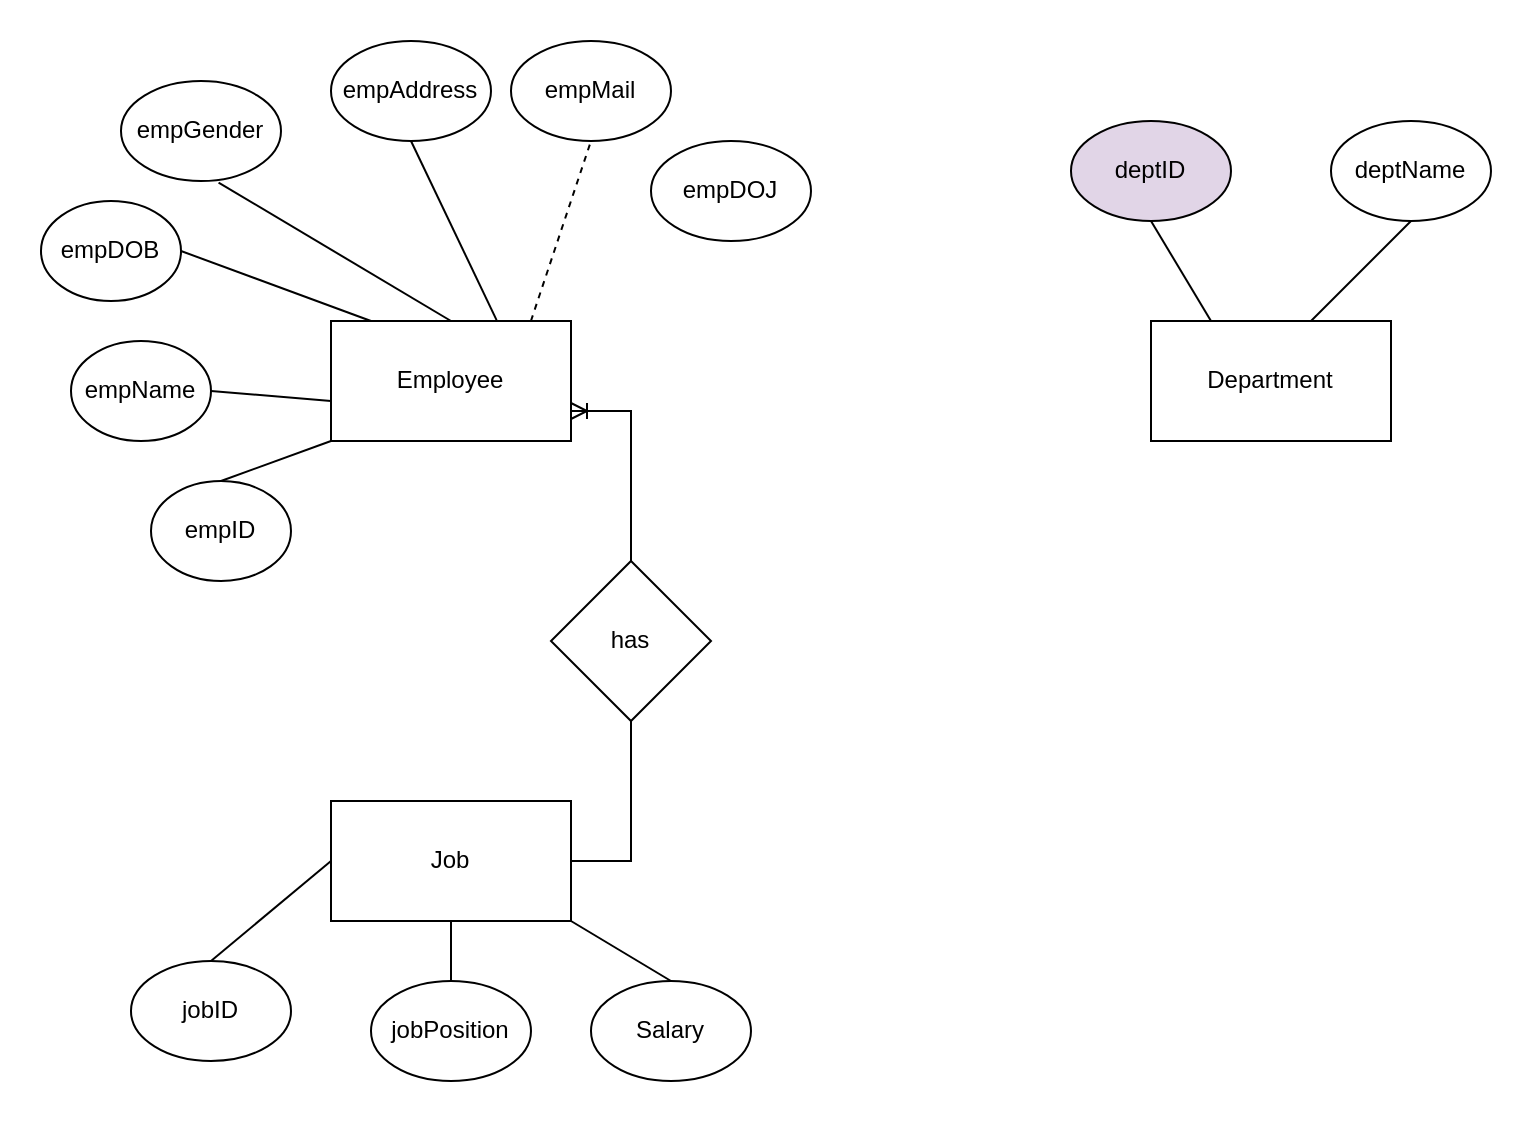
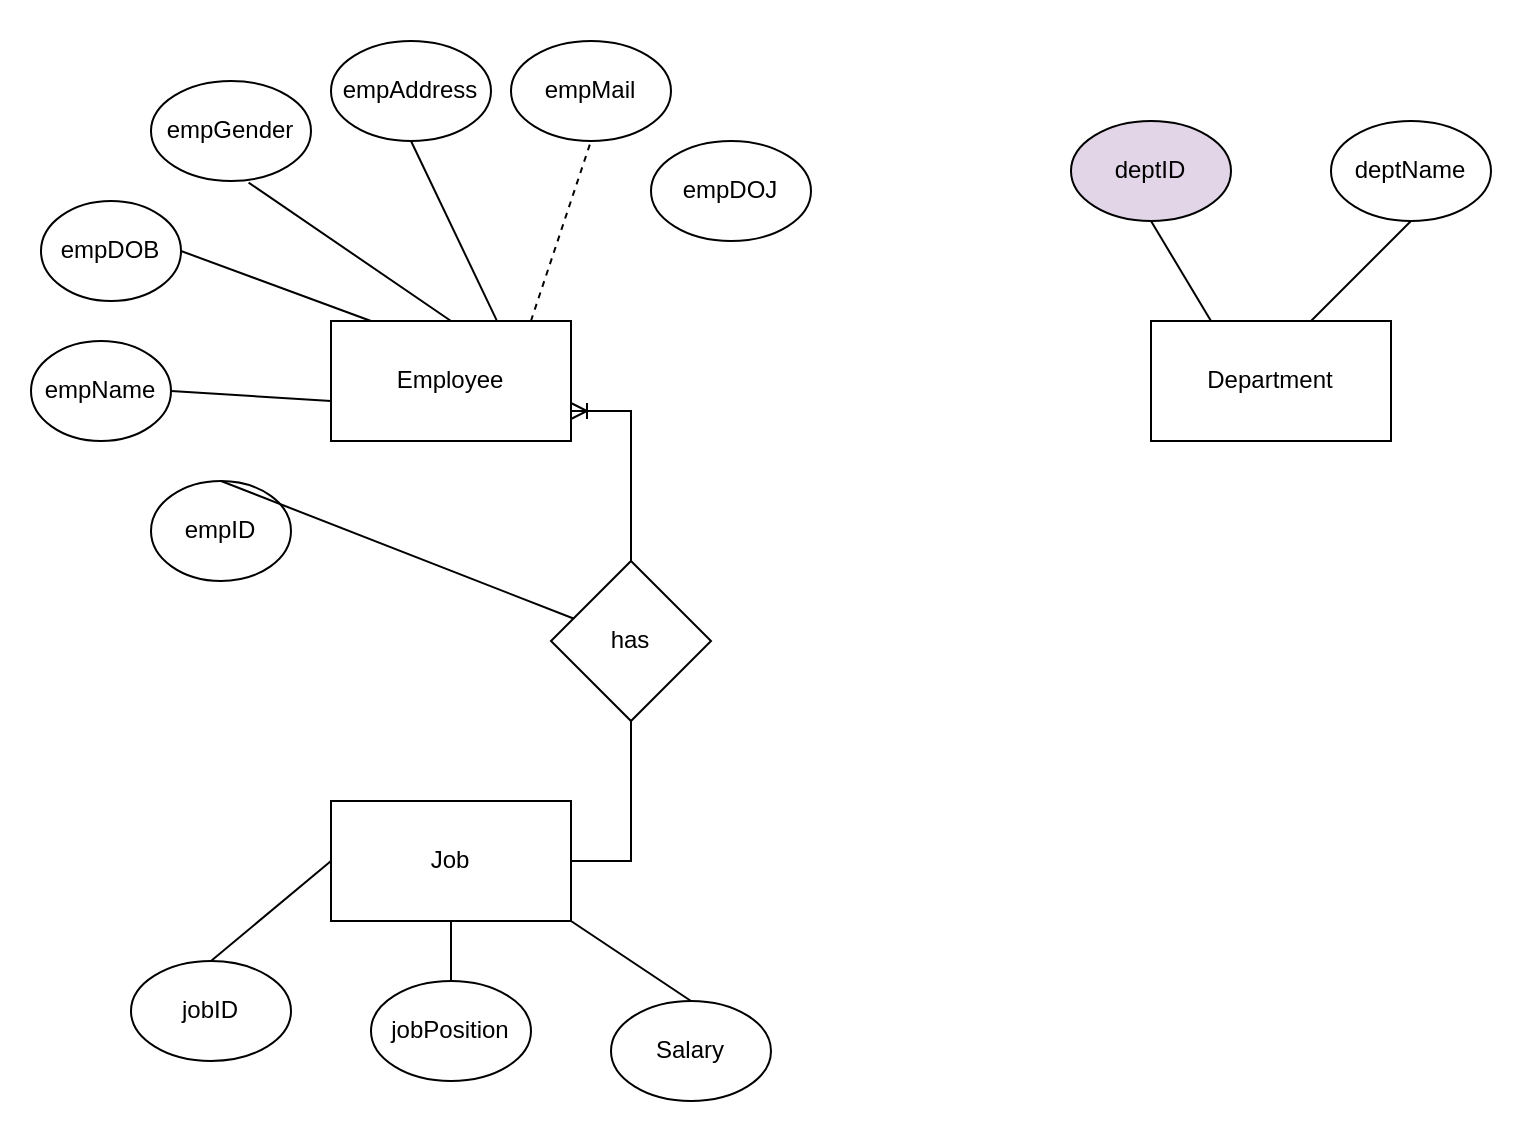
node "empGender": moved (201, 131) -> (231, 131)
node "empName": moved (141, 391) -> (101, 391)
edge "Employee" -- "empID": now "has" -- "empID"
node "Salary": moved (671, 1031) -> (691, 1051)
